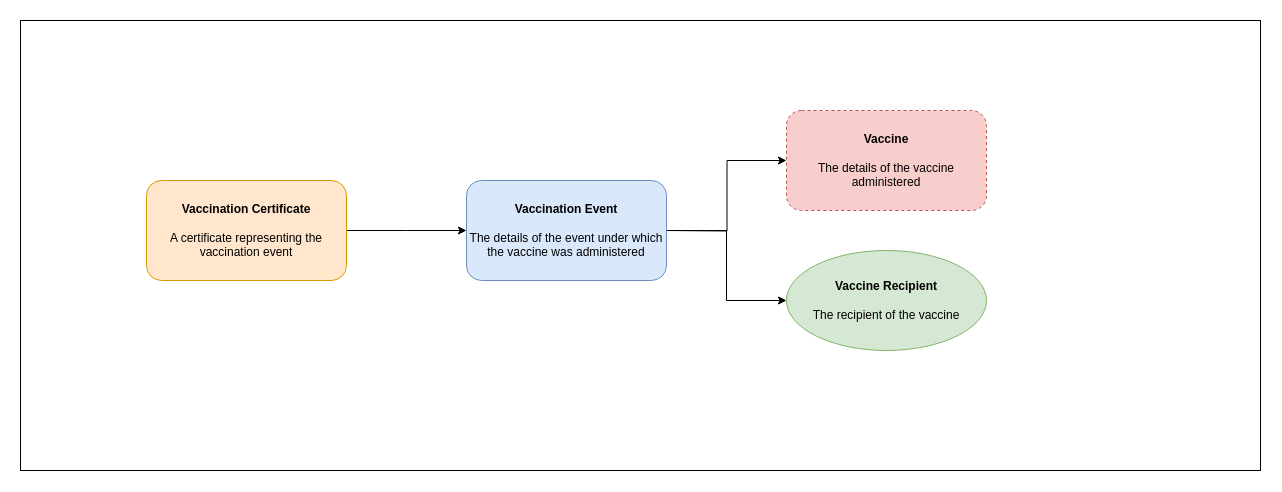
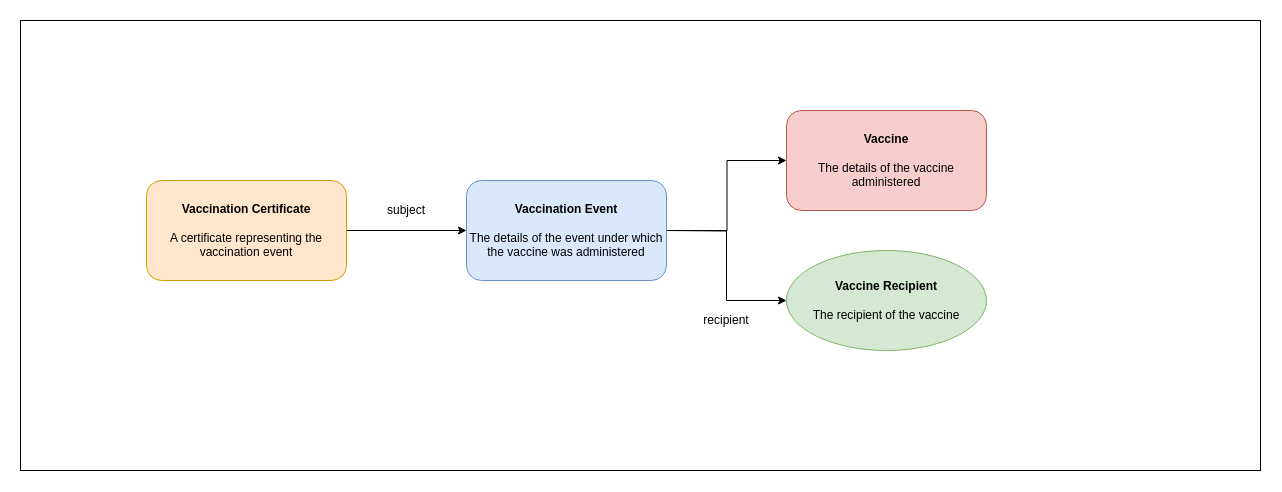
node "Vaccine The details of the vaccine administered": style dashed -> solid
node "subject": added
node "recipient": added
